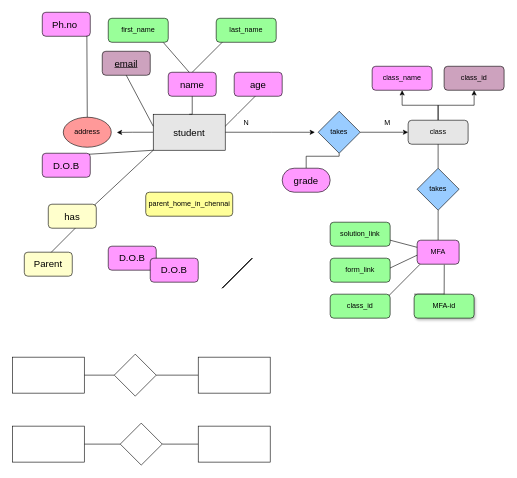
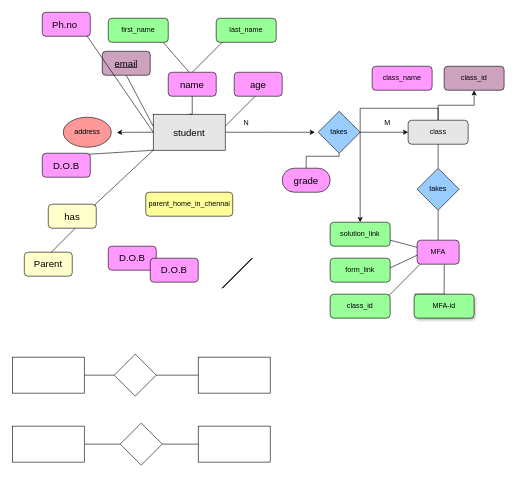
edge "Ph.no" -- "address": now "Ph.no" -- "student"
edge "class" -> "class_name": now "class" -> "solution_link"
